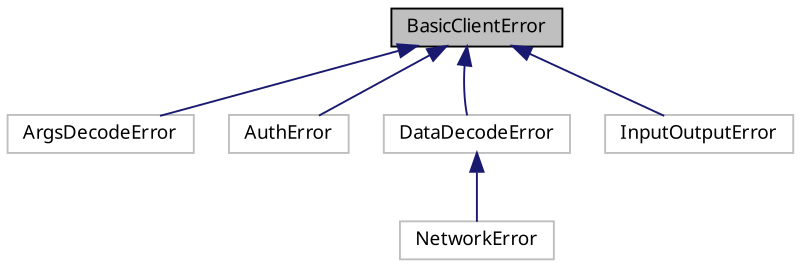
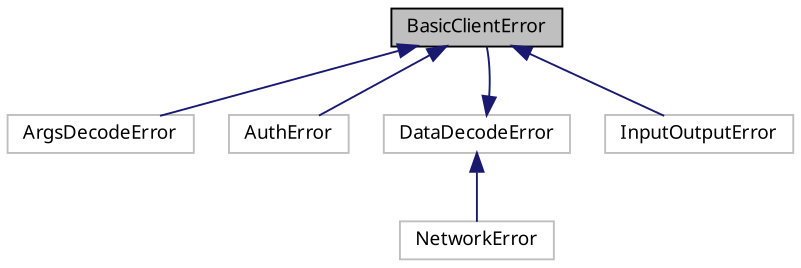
edge "DataDecodeError" -> "BasicClientError": reversed
